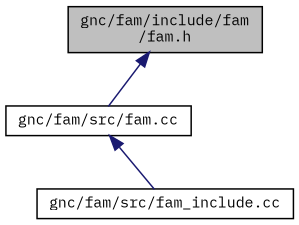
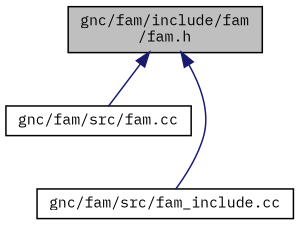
edge "gnc/fam/src/fam_include.cc" -> "gnc/fam/src/fam.cc": now "gnc/fam/src/fam_include.cc" -> "gnc/fam/include/fam /fam.h"
